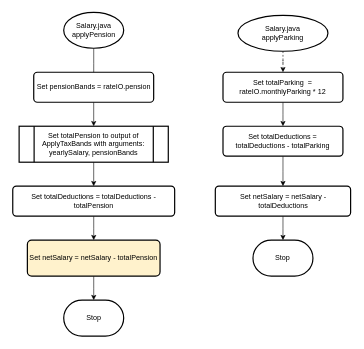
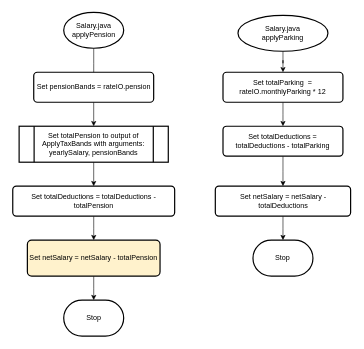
edge "Salary.java applyParking" -> "Set totalParking = rateIO.monthlyParking * 12": style dashed -> solid
